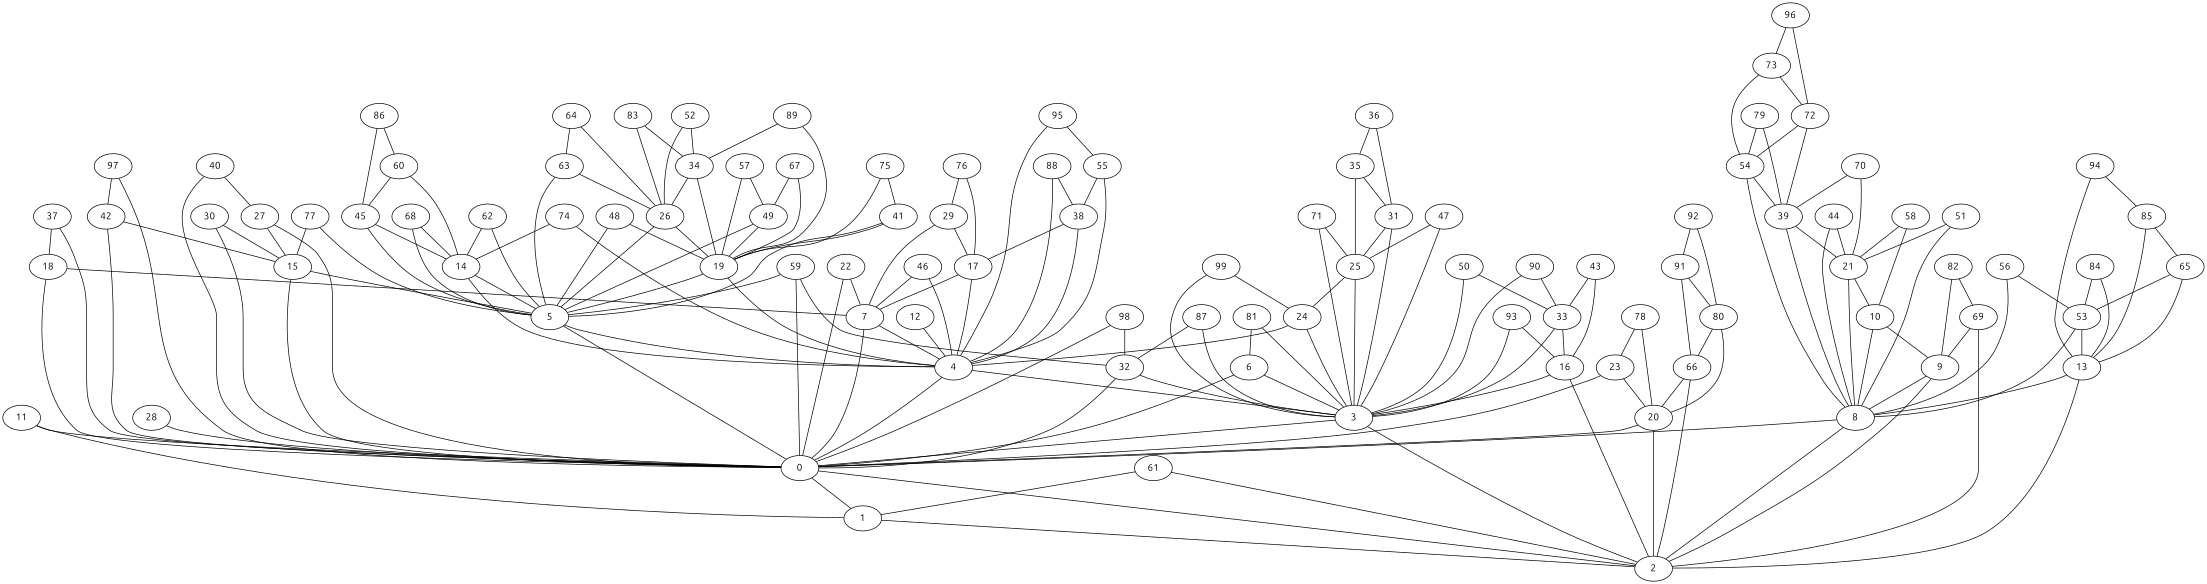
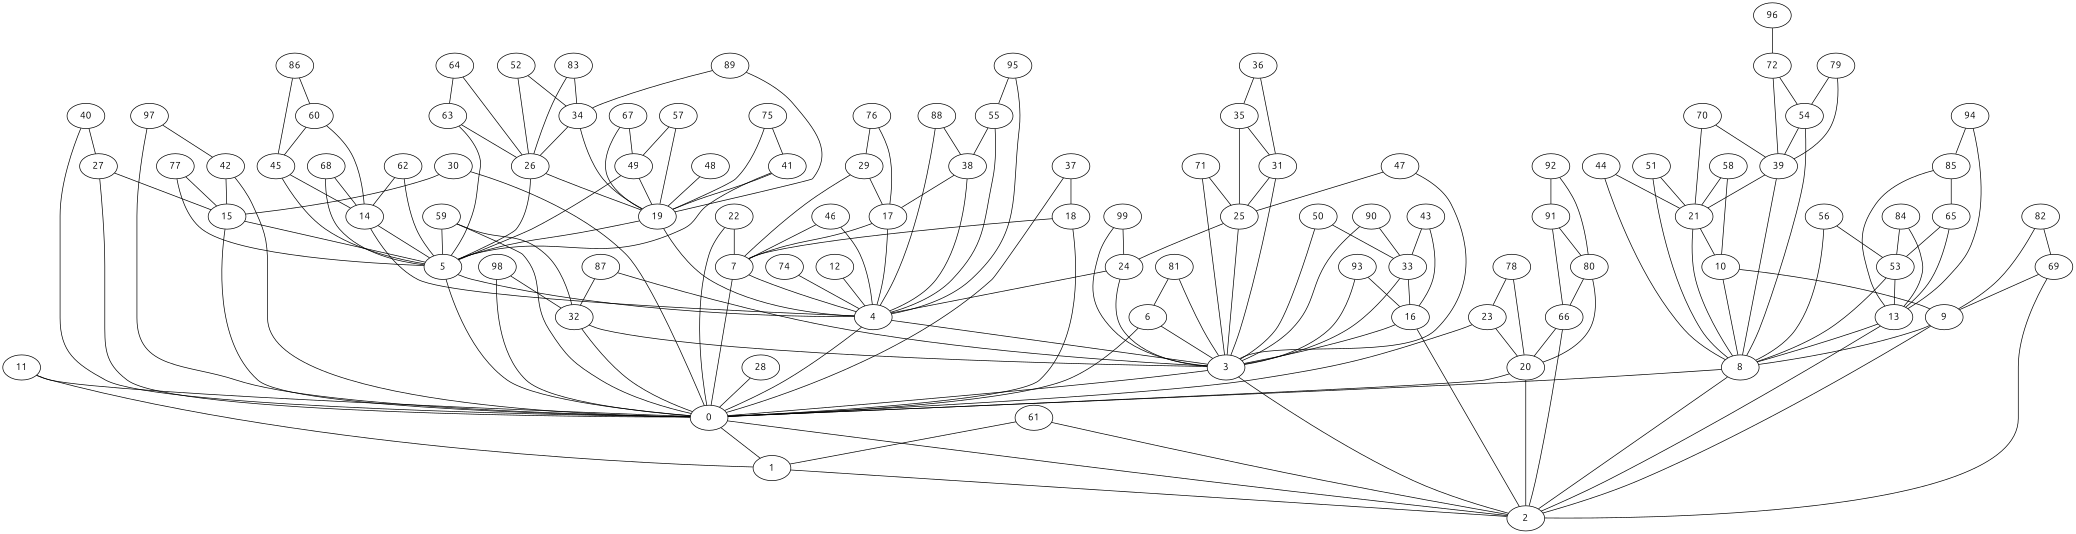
node "73": removed
edge "74" -- "14": removed
edge "48" -- "5": removed
